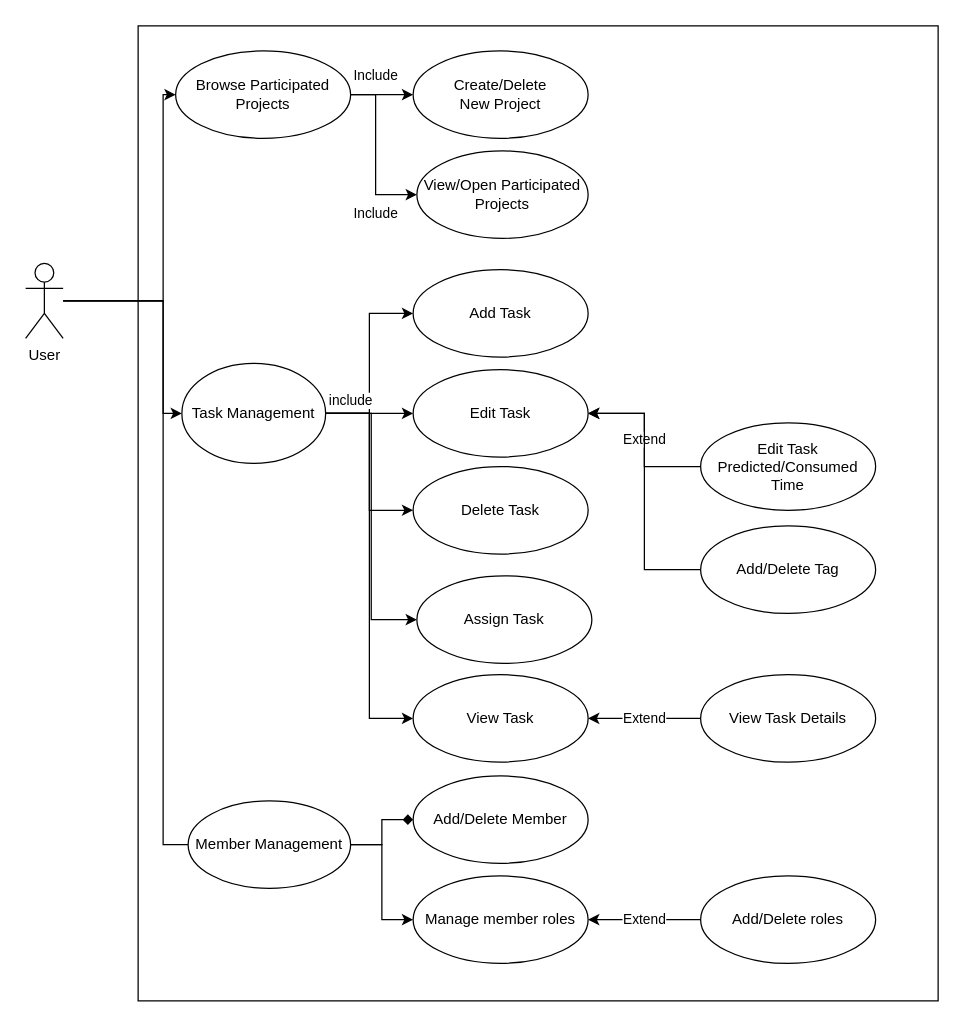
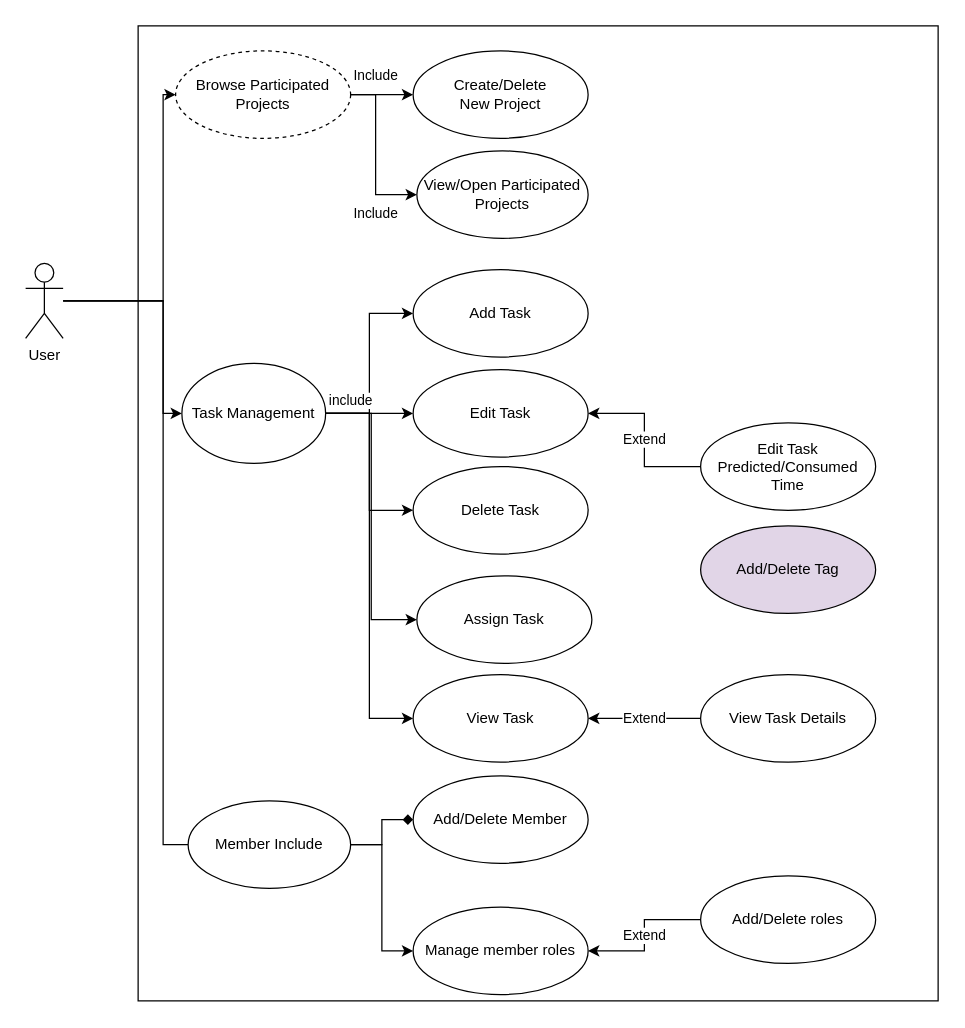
node "Browse Participated Projects": style solid -> dashed
edge "Add/Delete Tag" -> "Edit Task": removed
node "Add/Delete Tag": fillcolor #ffffff -> #e1d5e7
node "Member Management": label "Member Management" -> "Member Include"
node "Manage member roles": moved (501, 919) -> (501, 951)
